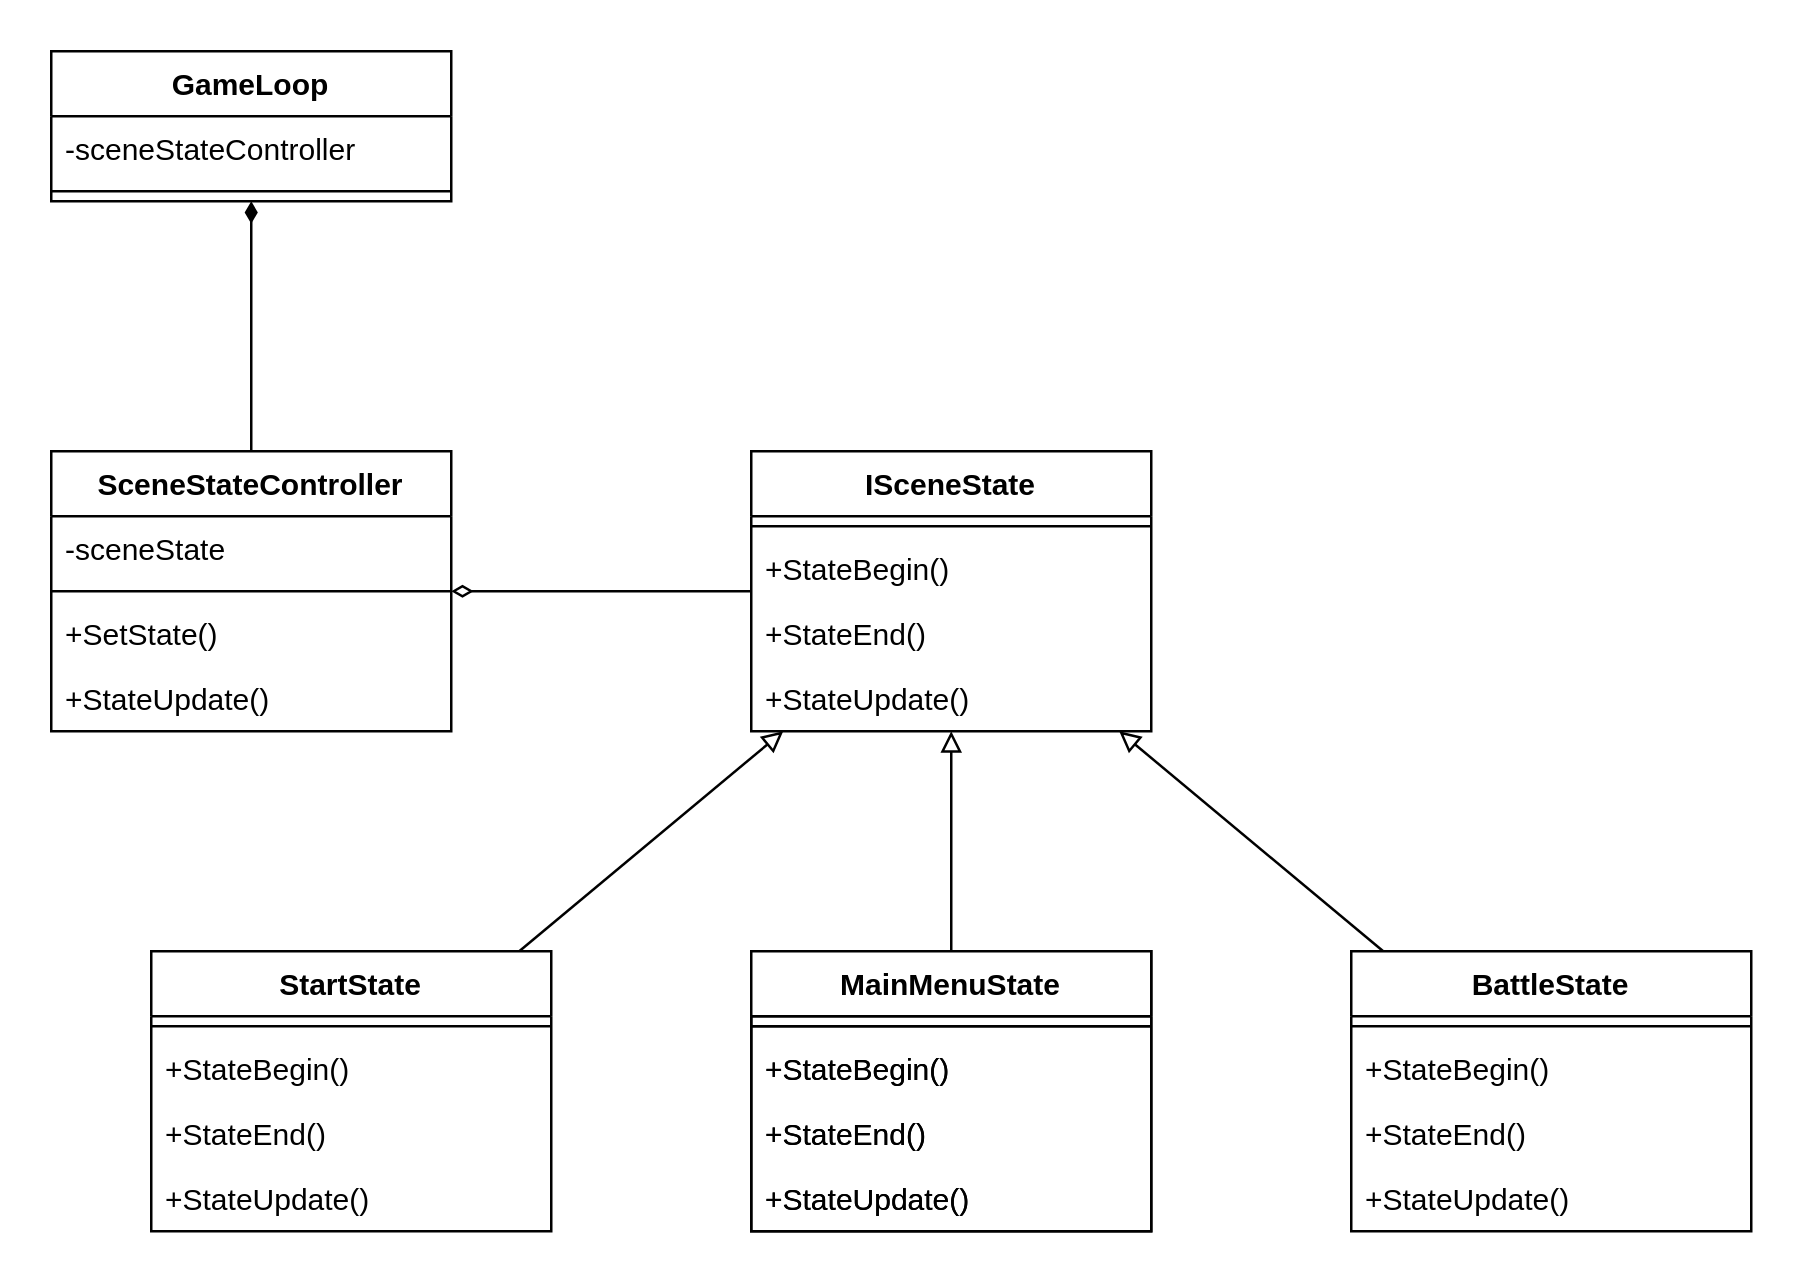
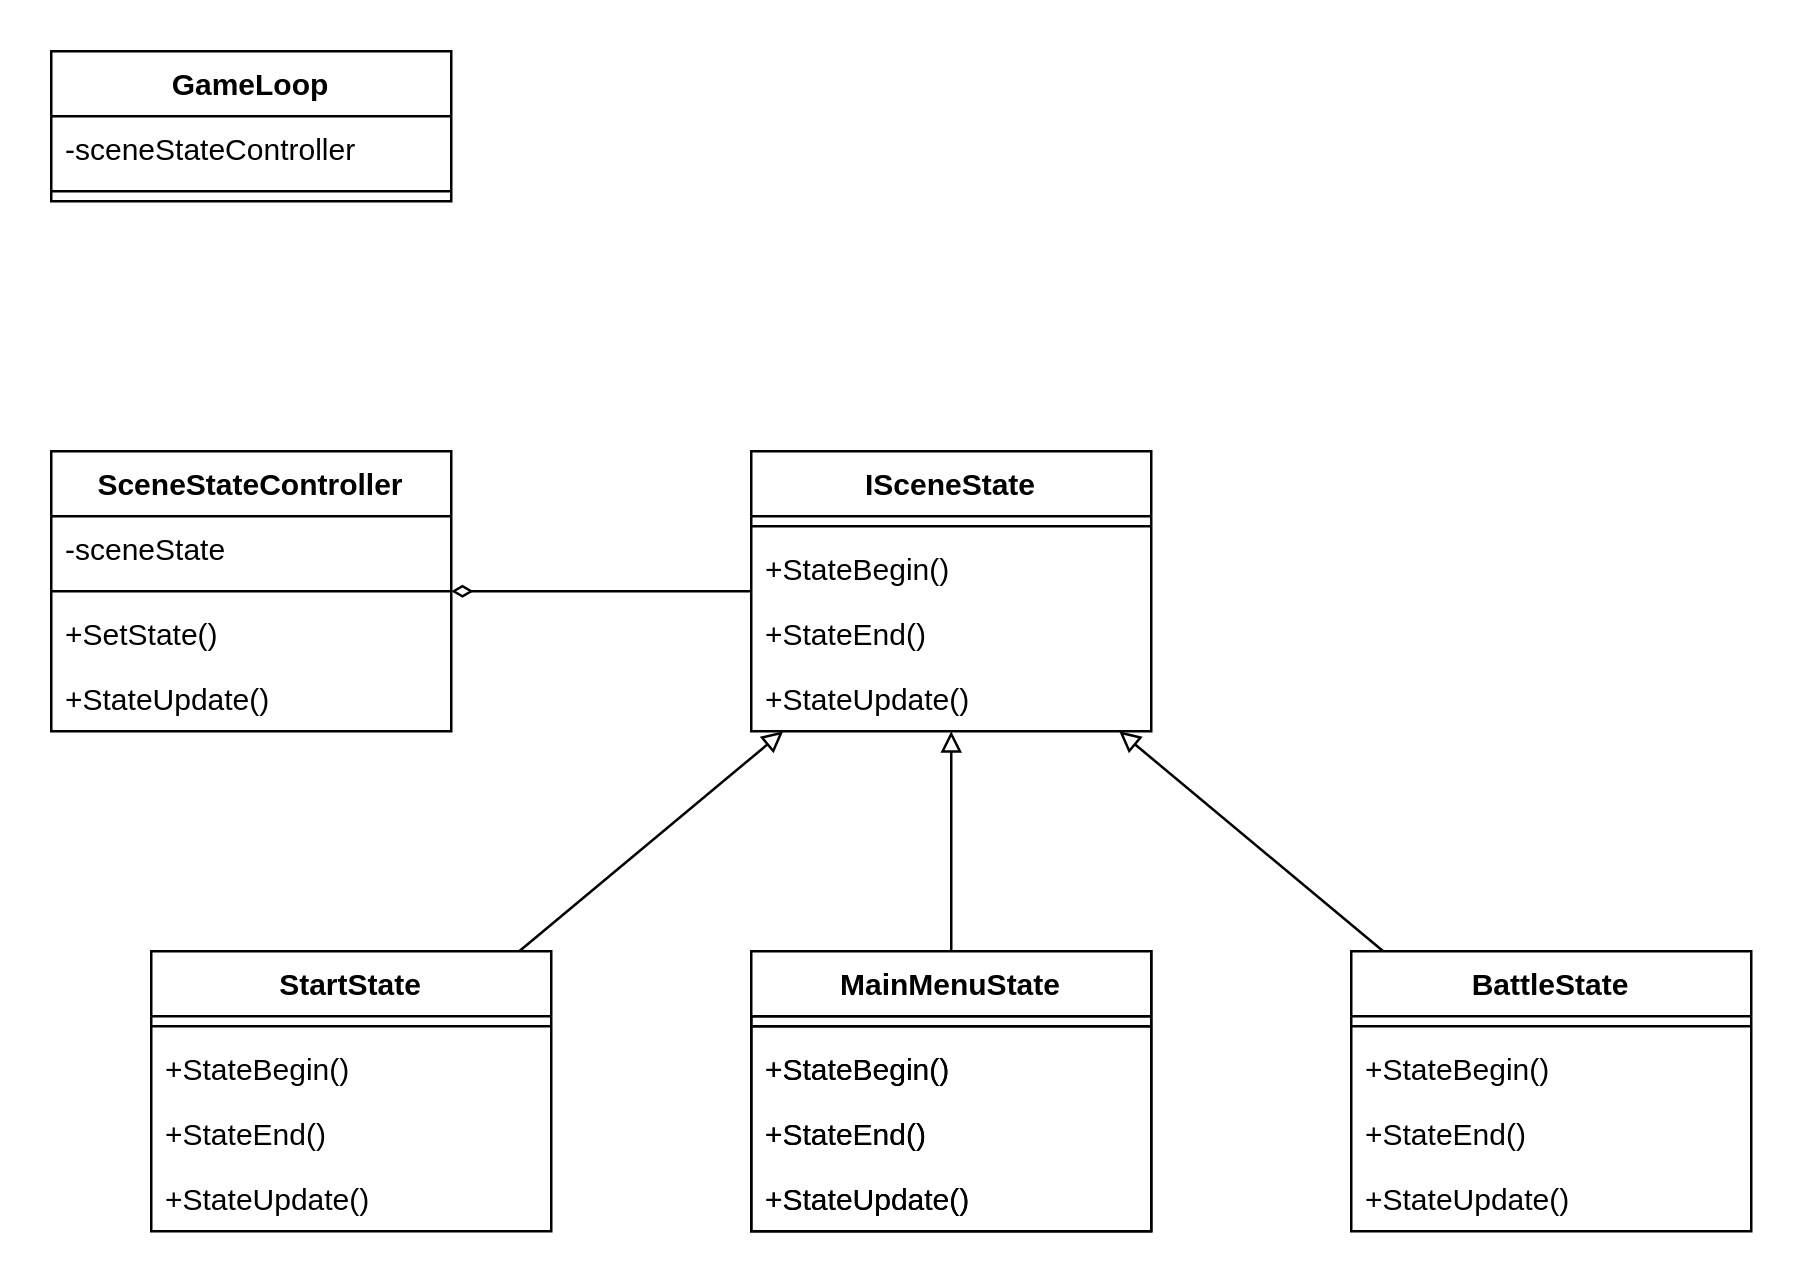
edge "SceneStateController" -> "GameLoop": removed
